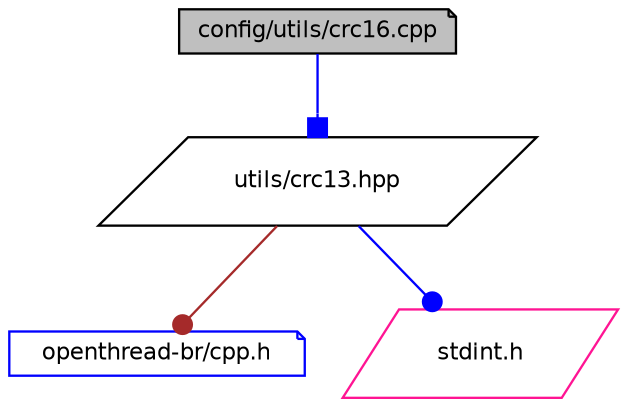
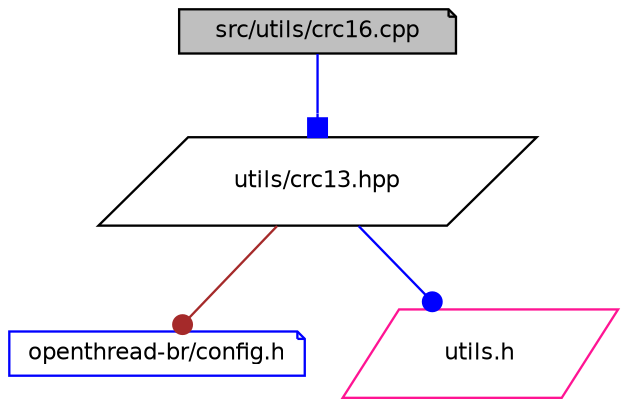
node "config/utils/crc16.cpp": label "config/utils/crc16.cpp" -> "src/utils/crc16.cpp"
node "openthread-br/cpp.h": label "openthread-br/cpp.h" -> "openthread-br/config.h"
node "stdint.h": label "stdint.h" -> "utils.h"
